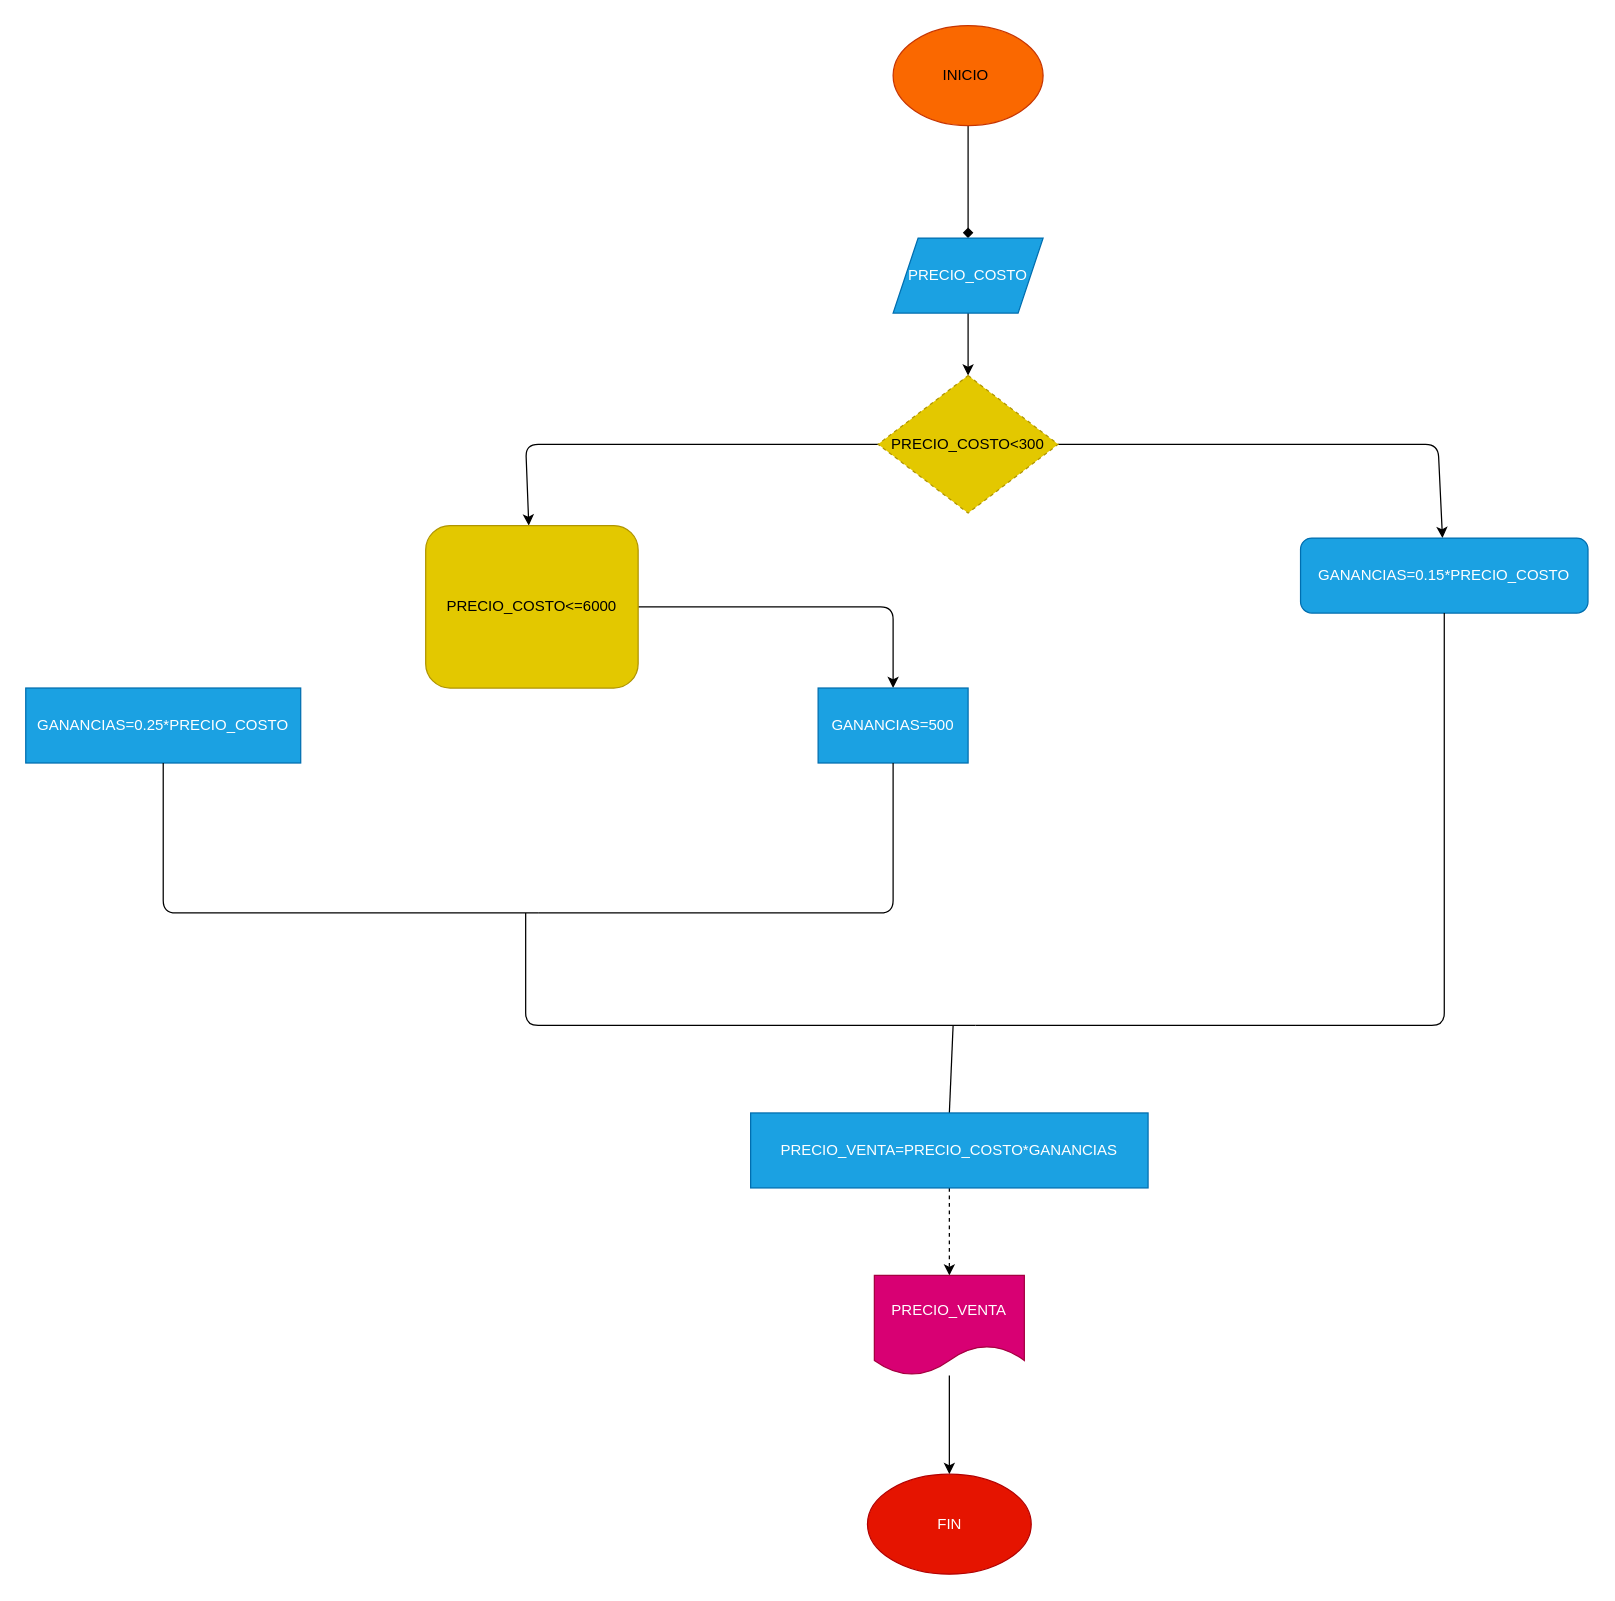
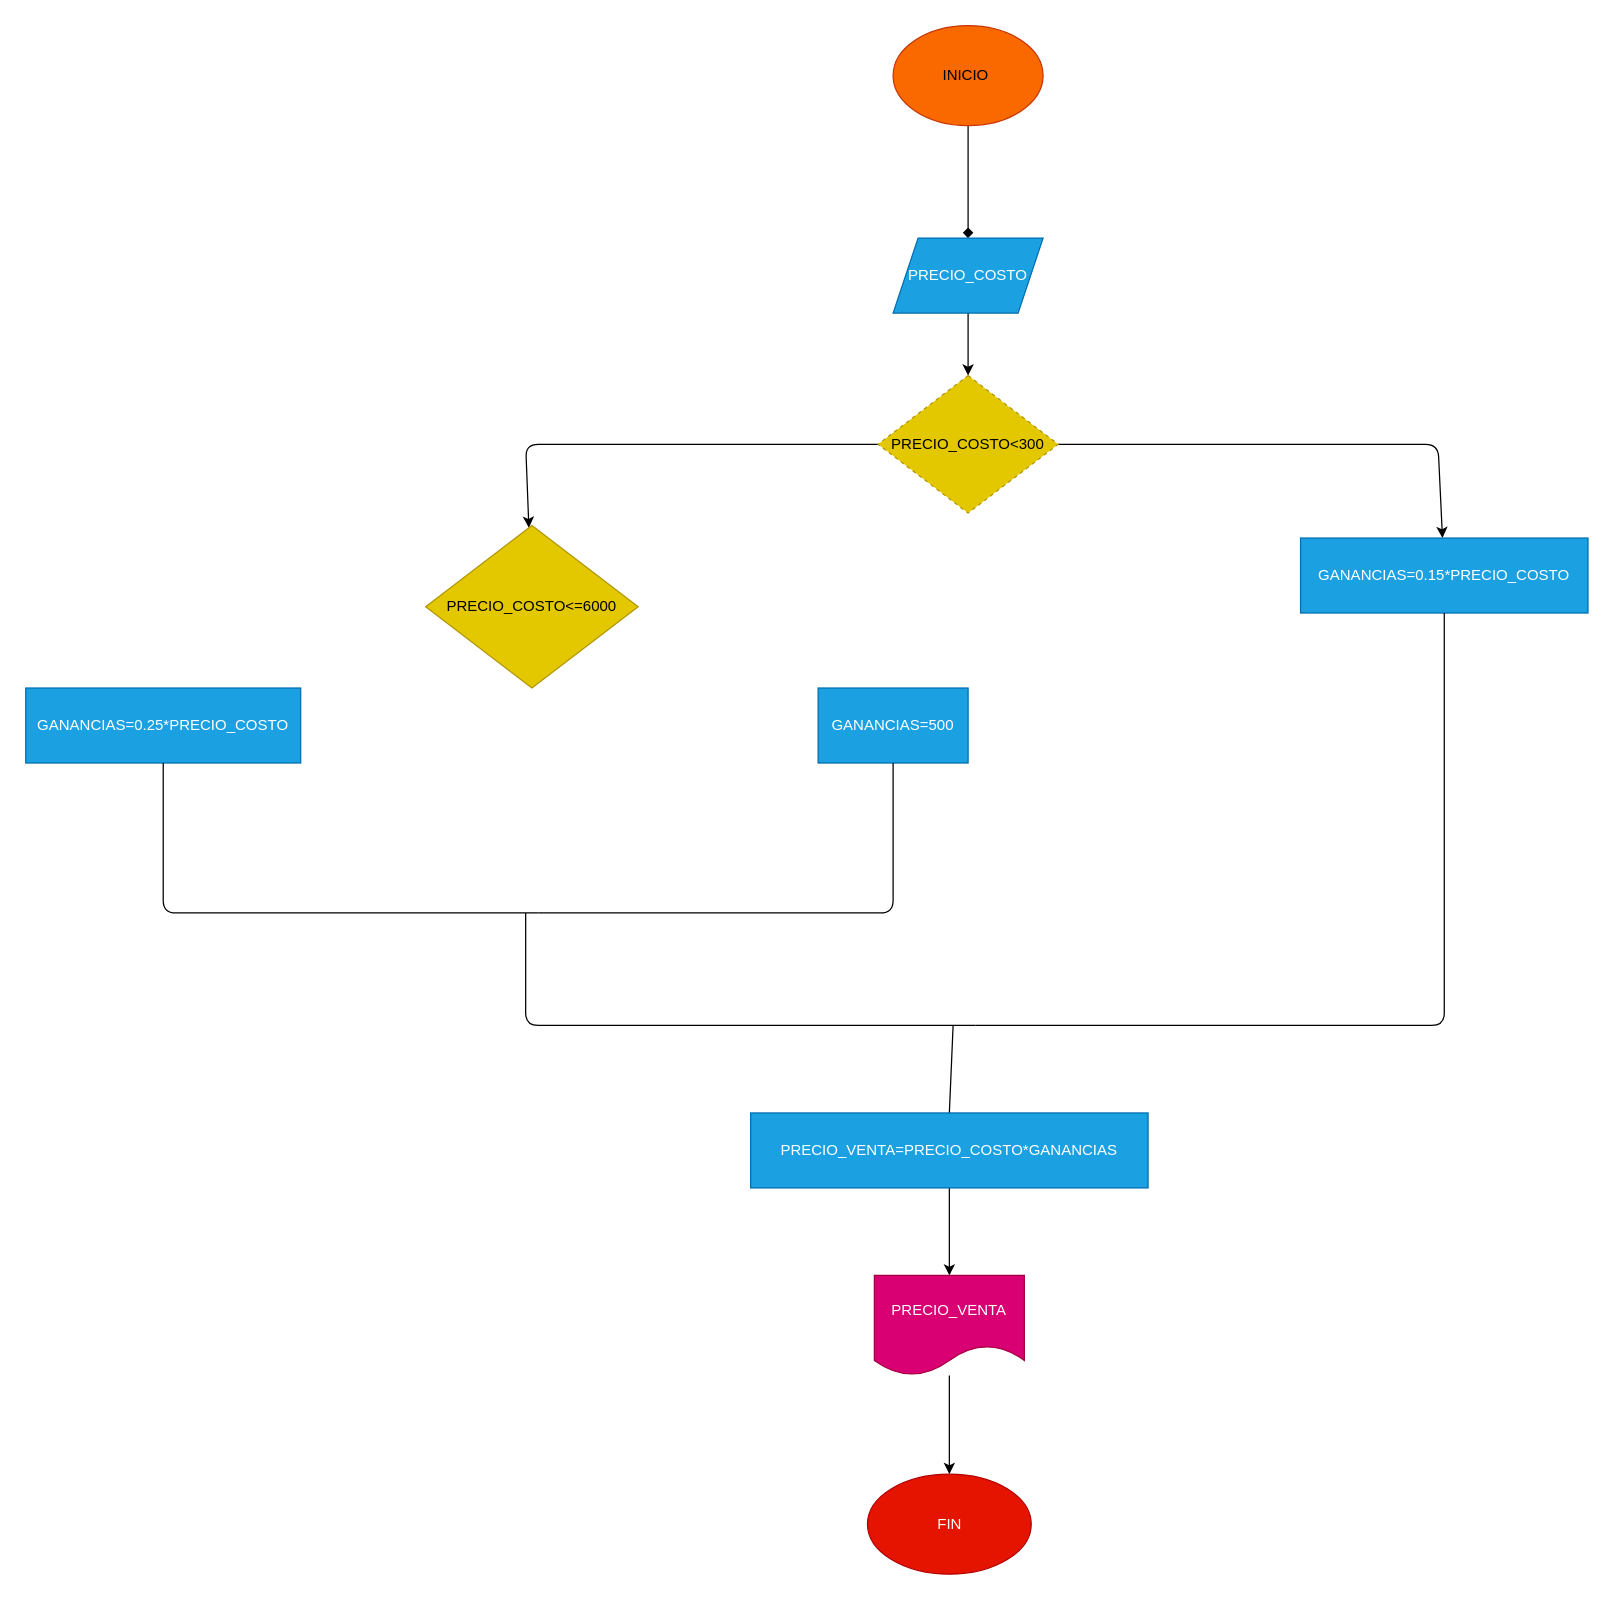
node "GANANCIAS=0.15*PRECIO_COSTO": shape rounded rectangle -> rectangle
node "PRECIO_COSTO<=6000": shape rounded rectangle -> diamond
edge "PRECIO_COSTO<=6000" -> "GANANCIAS=500": removed
edge "PRECIO_VENTA=PRECIO_COSTO*GANANCIAS" -> "PRECIO_VENTA": style dashed -> solid
